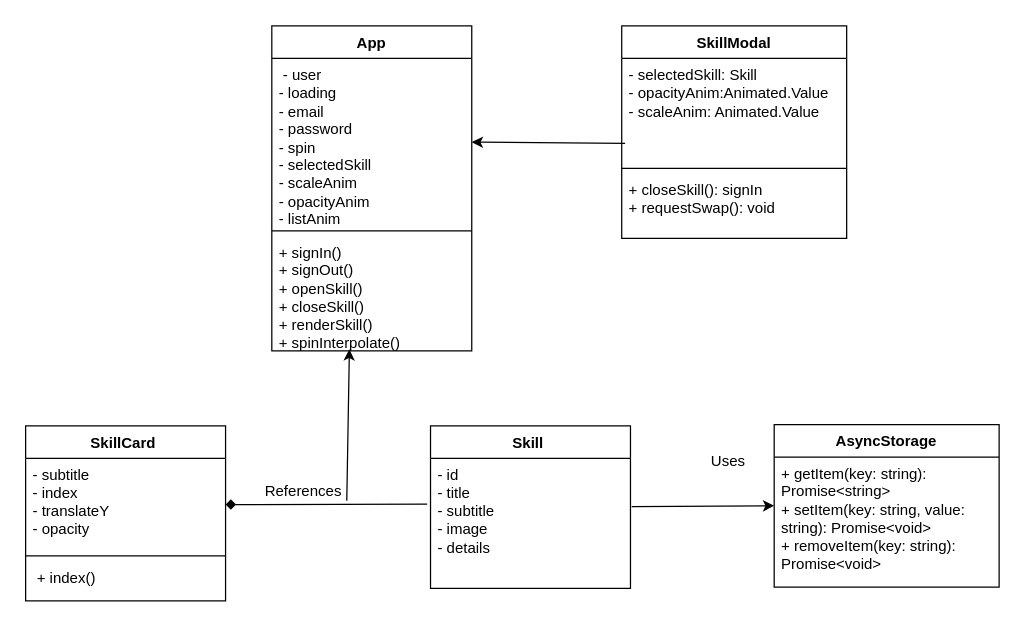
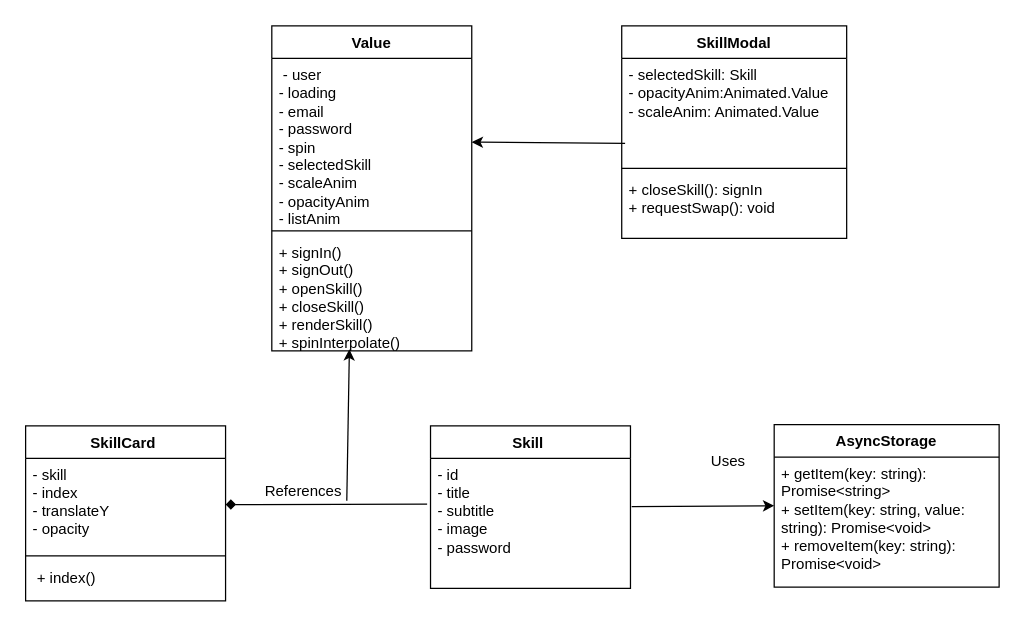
node "App": label "App" -> "Value"
node "- subtitle - index - translateY - opacity": label "- subtitle - index - translateY - opacity" -> "- skill - index - translateY - opacity"
node "- id - title - subtitle - image - details": label "- id - title - subtitle - image - details" -> "- id - title - subtitle - image - password"
